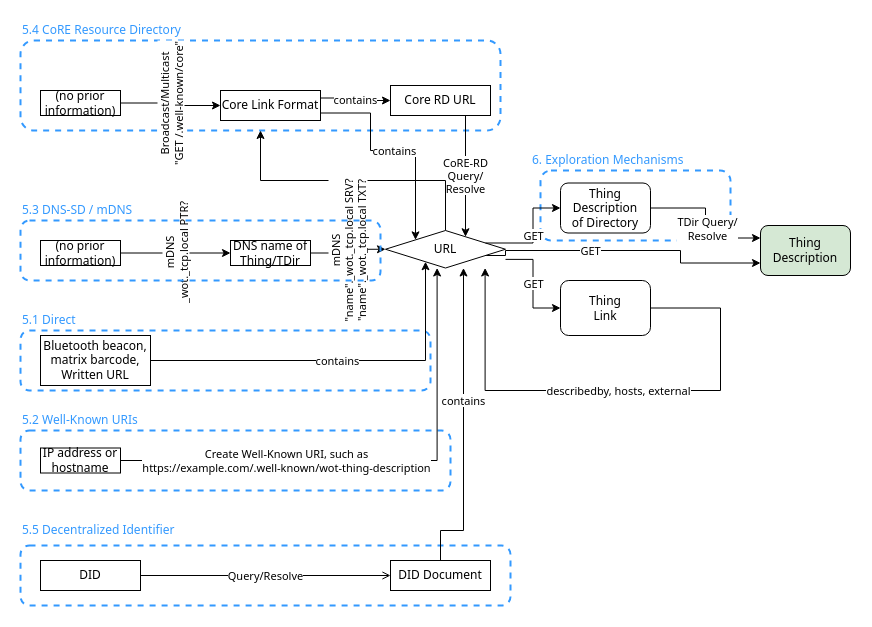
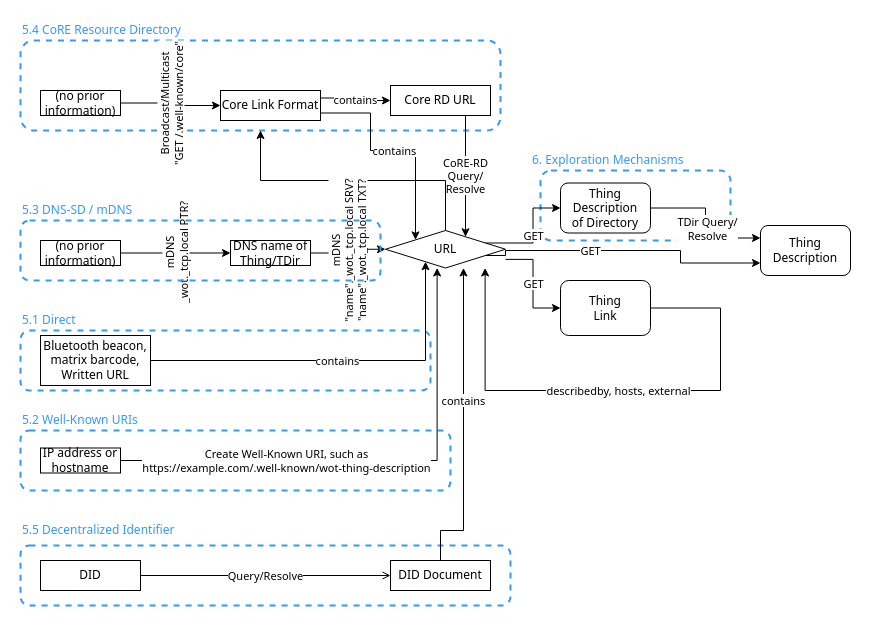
node "Thing Description": fillcolor #d5e8d4 -> #ffffff
